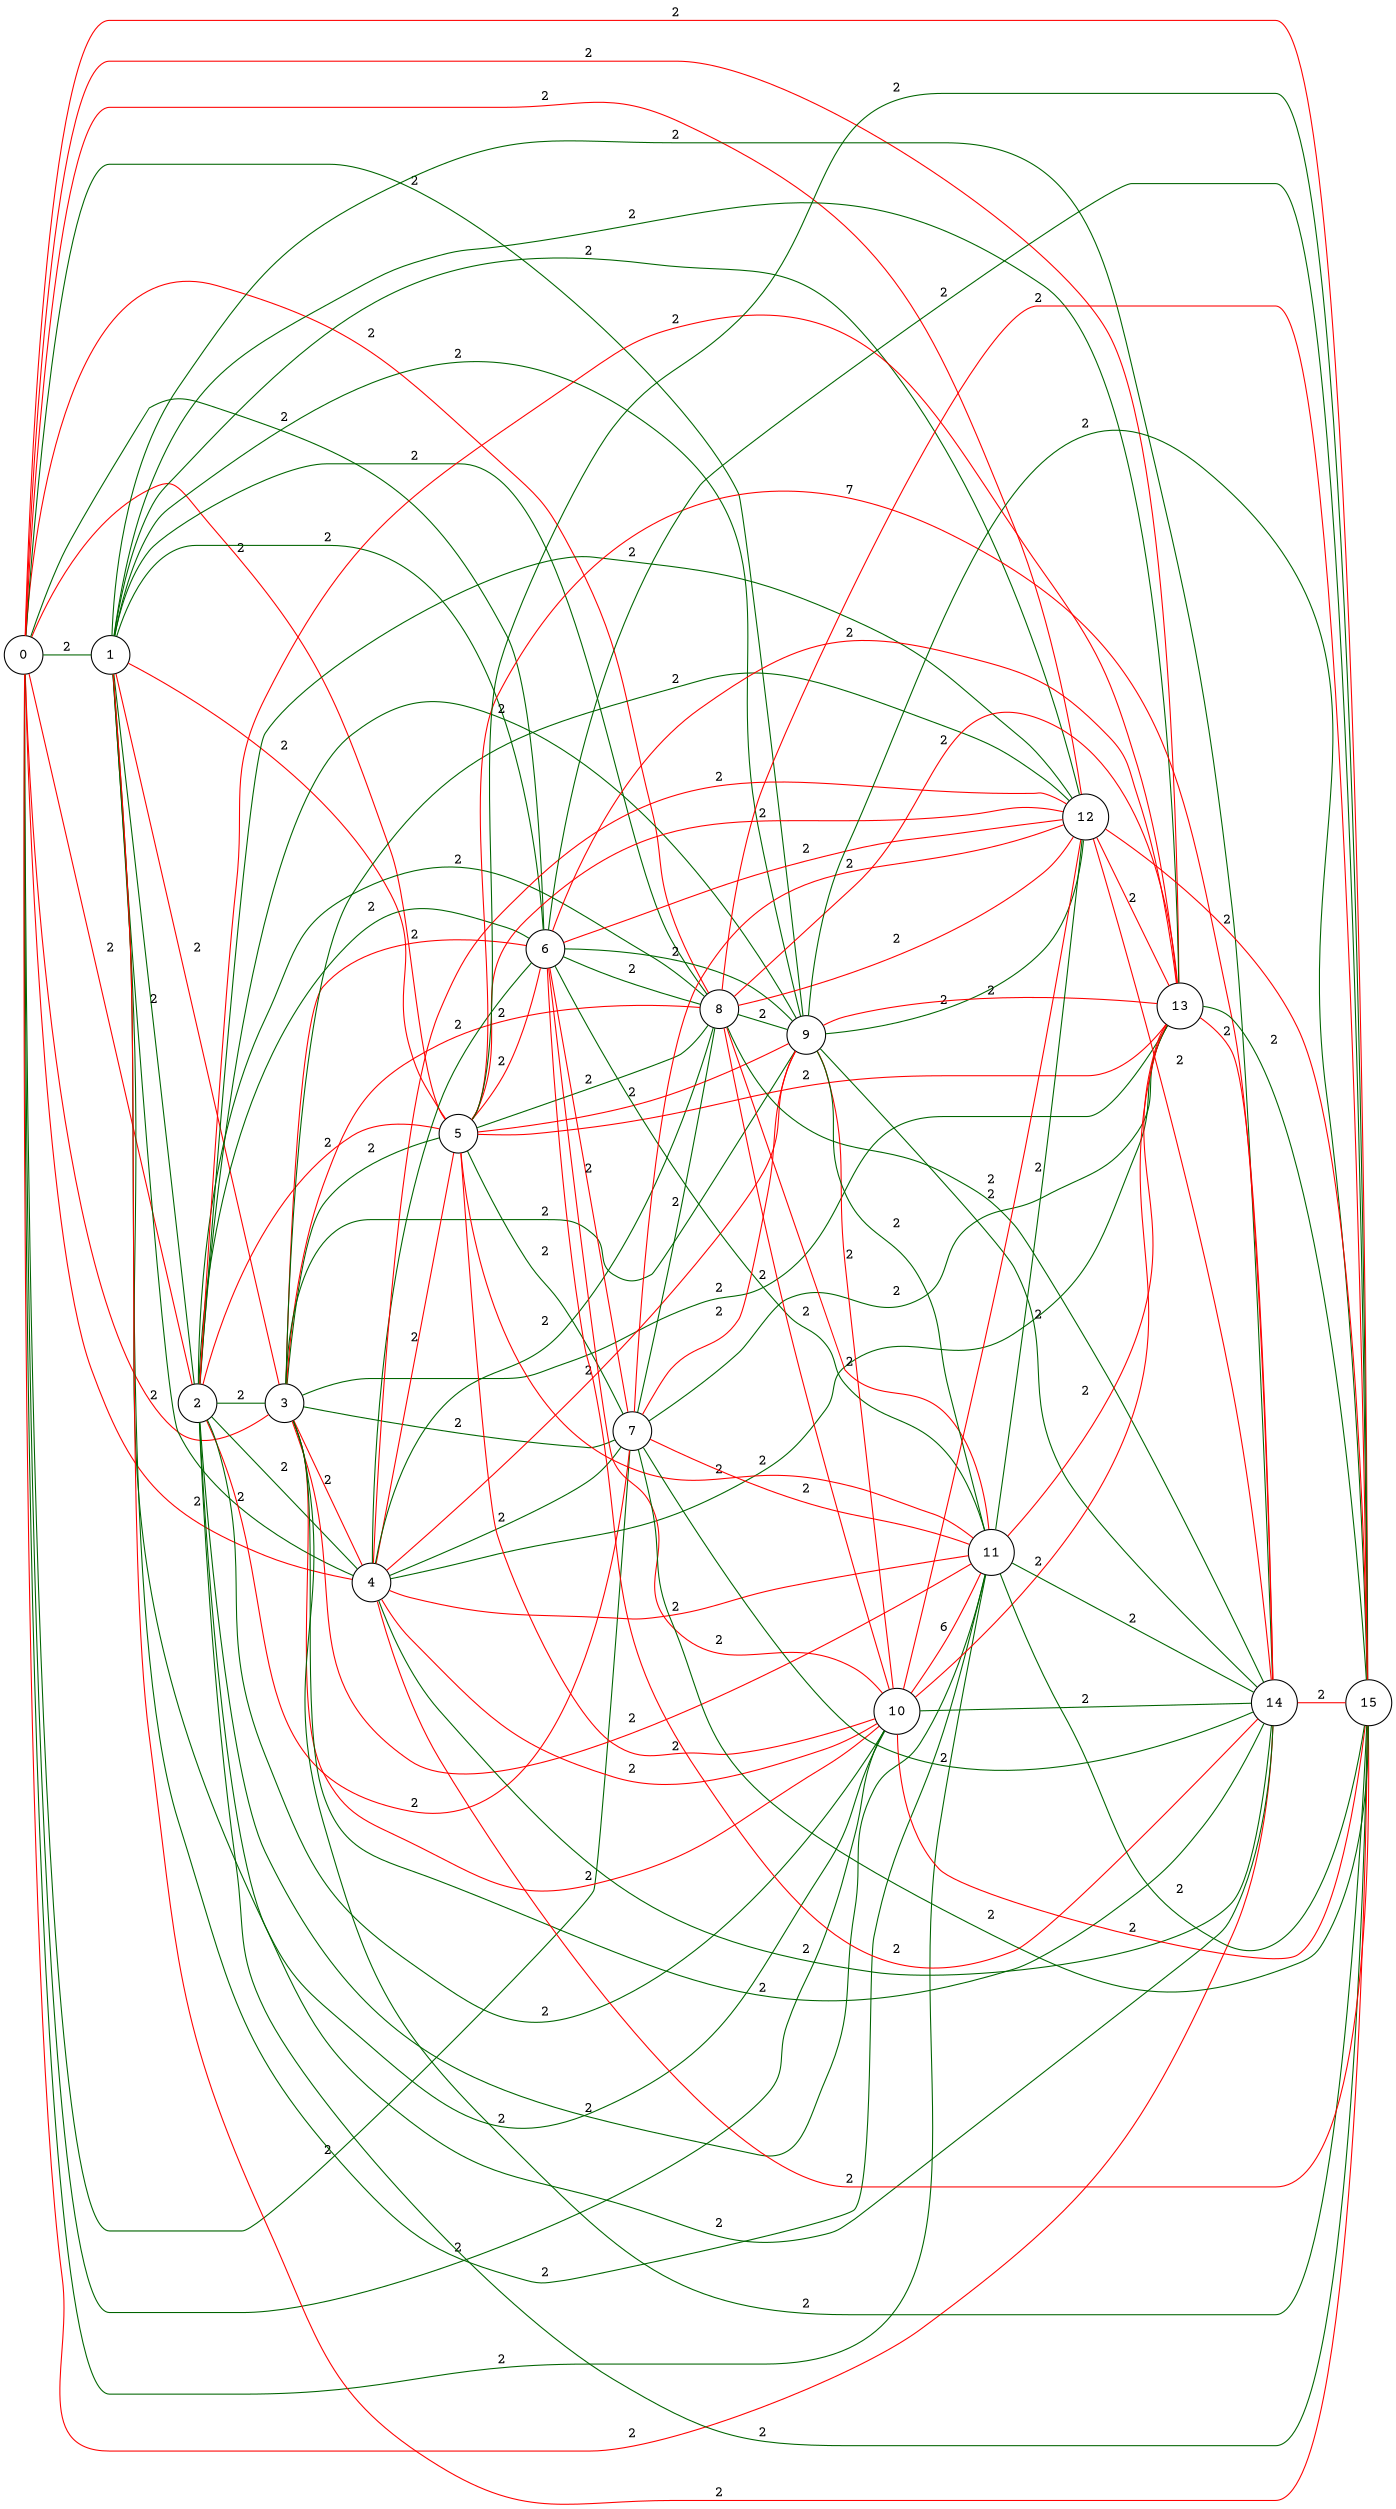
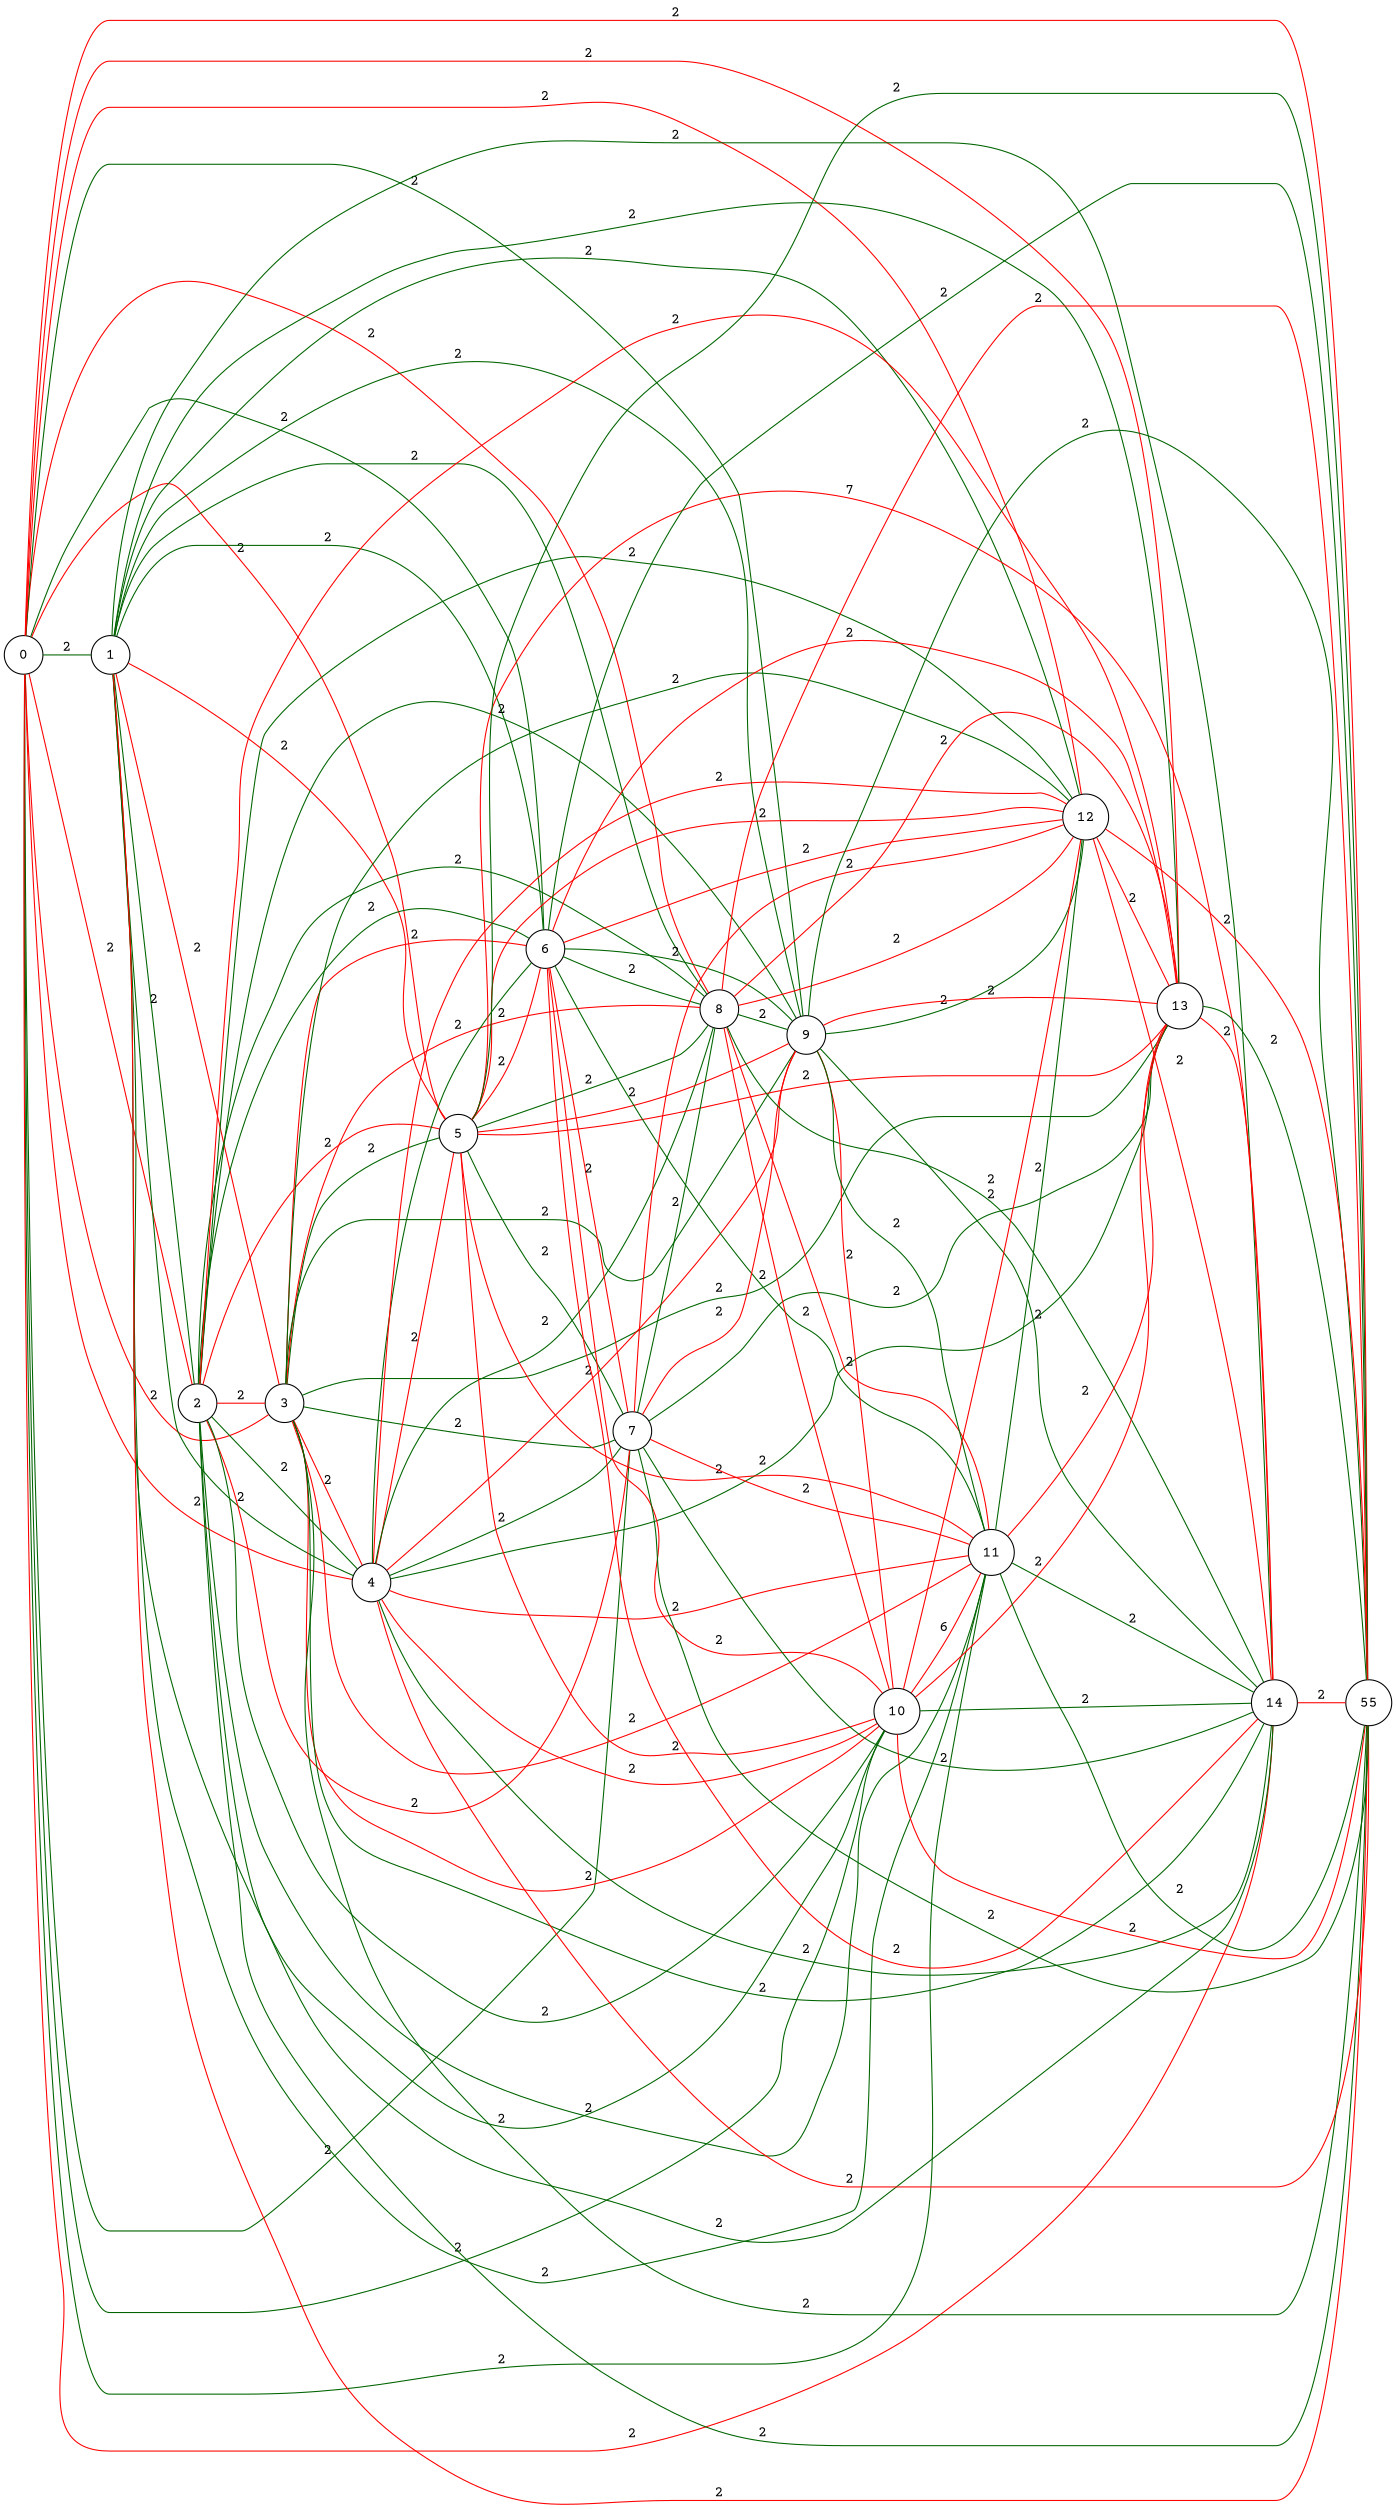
edge "2" -- "3": color darkgreen -> red
node "15": label "15" -> "55"
